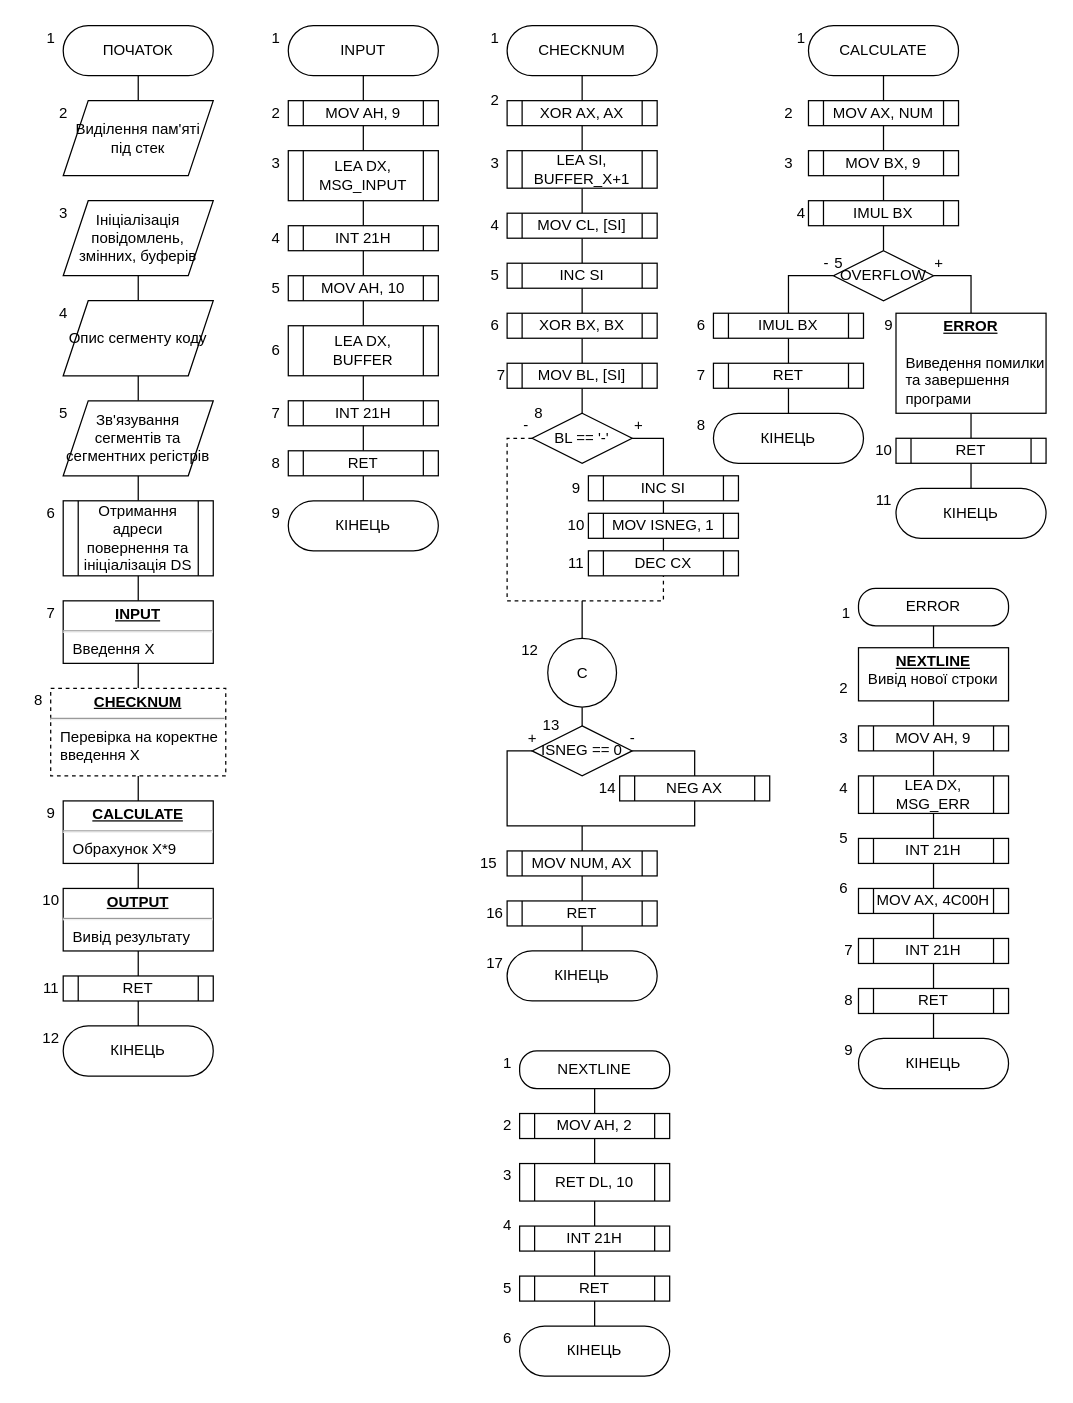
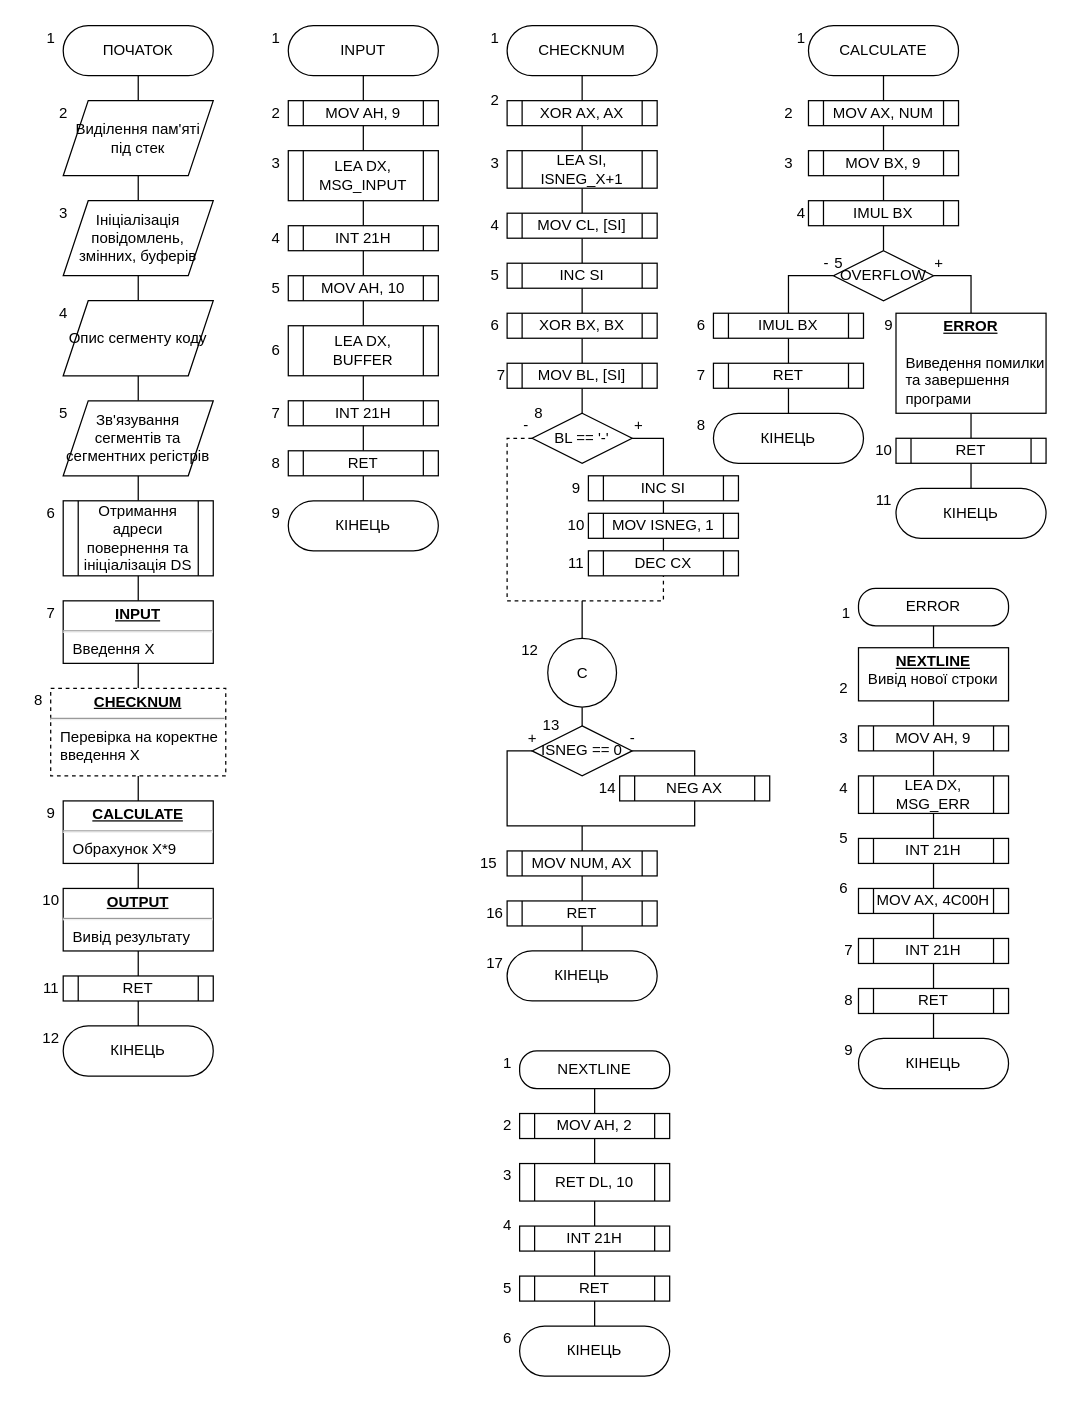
node "LEA SI, BUFFER_X+1": label "LEA SI, BUFFER_X+1" -> "LEA SI, ISNEG_X+1"
edge "Виділення пам'яті під стек" -- "Ініціалізація повідомлень, змінних, буферів": added
